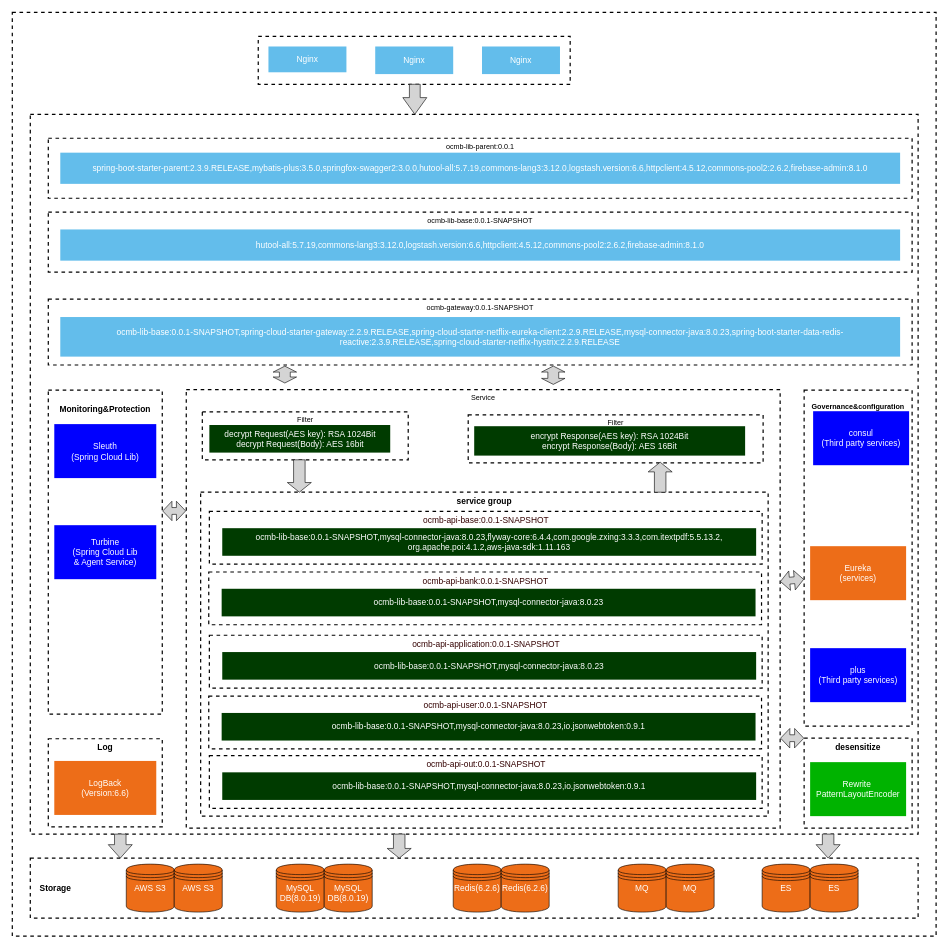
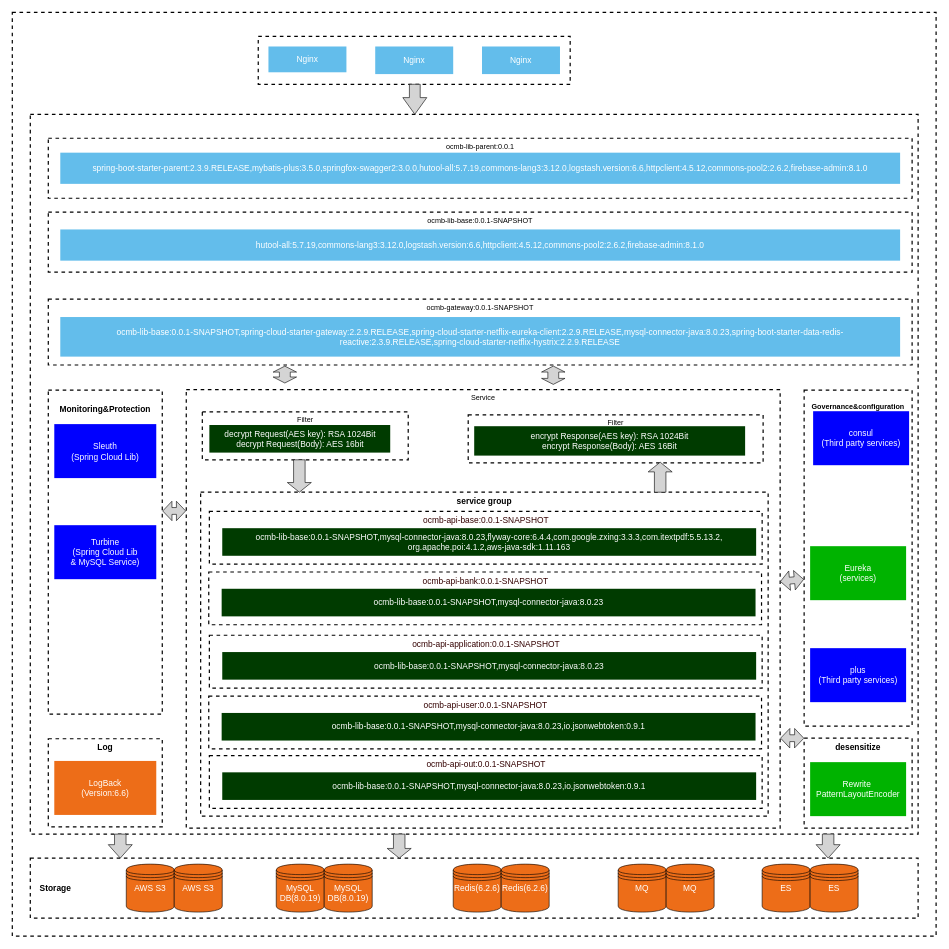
node "Turbine (Spring Cloud Lib & Agent Service)": label "Turbine (Spring Cloud Lib & Agent Service)" -> "Turbine (Spring Cloud Lib & MySQL Service)"
node "Eureka (services)": fillcolor #ed6d18 -> #00b300
